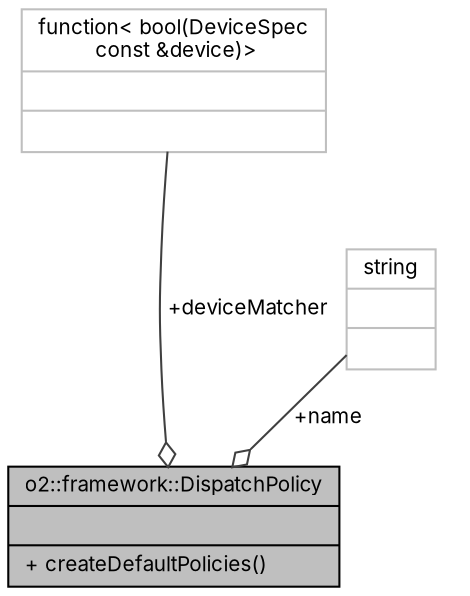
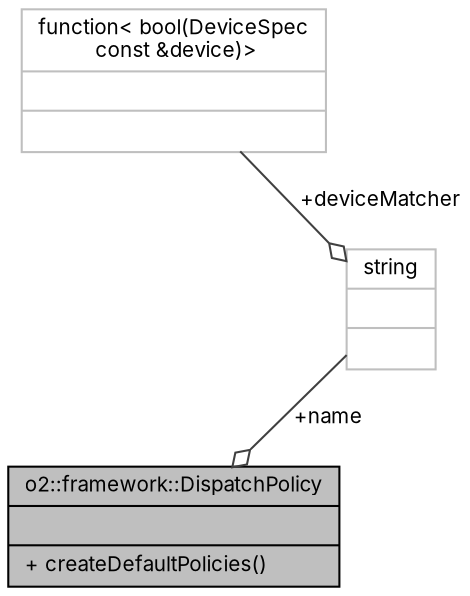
edge "function< bool(DeviceSpec" -> "o2::framework::DispatchPolicy": now "function< bool(DeviceSpec" -> "string"
